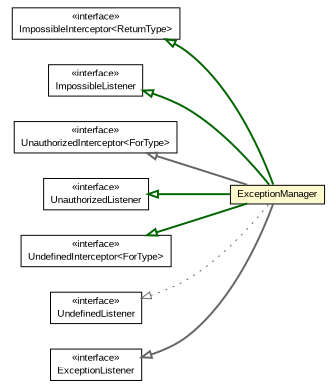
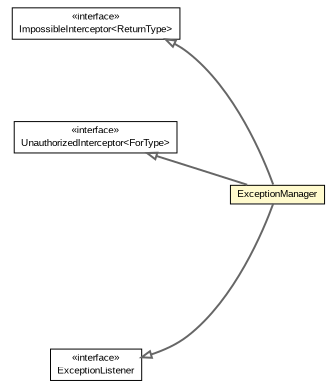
node "ImpossibleListener": removed
edge "ExceptionManager" -> "ImpossibleInterceptor<ReturnType>": color darkgreen -> gray40
node "UnauthorizedListener": removed
node "UndefinedInterceptor<ForType>": removed
node "UndefinedListener": removed
